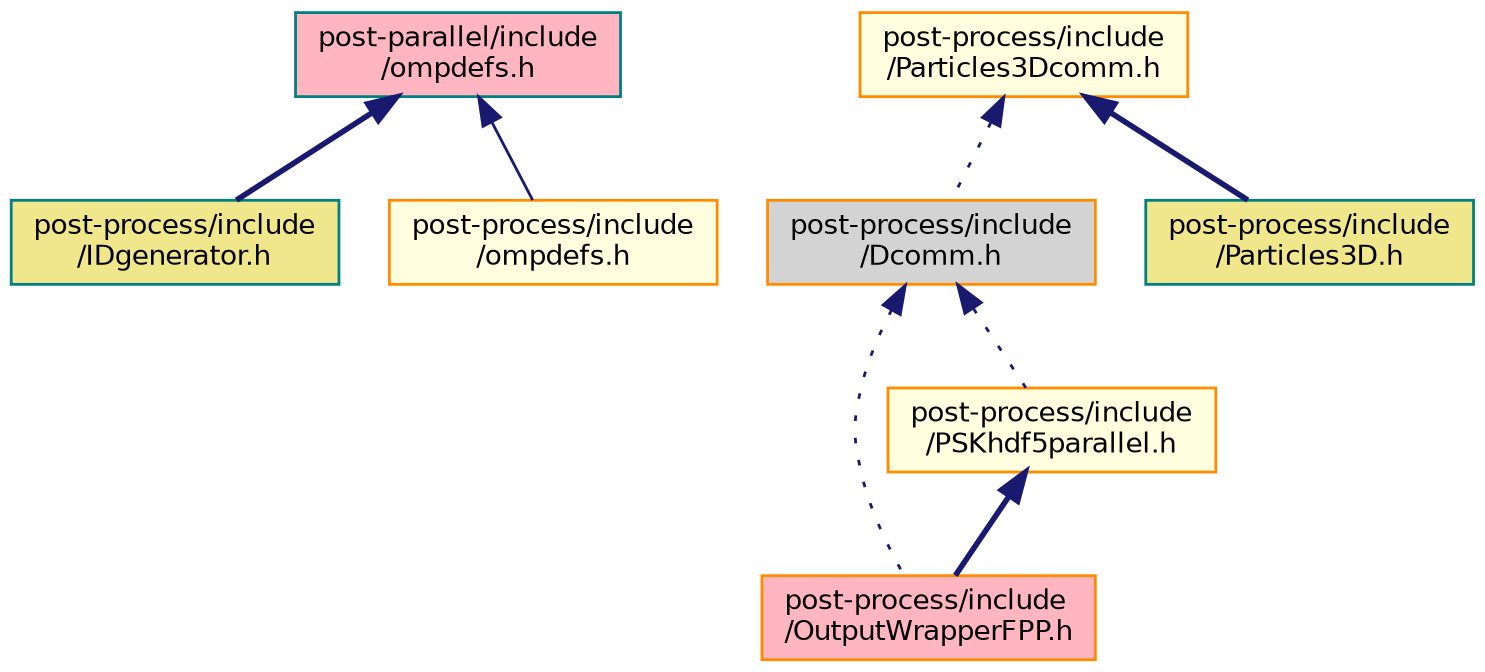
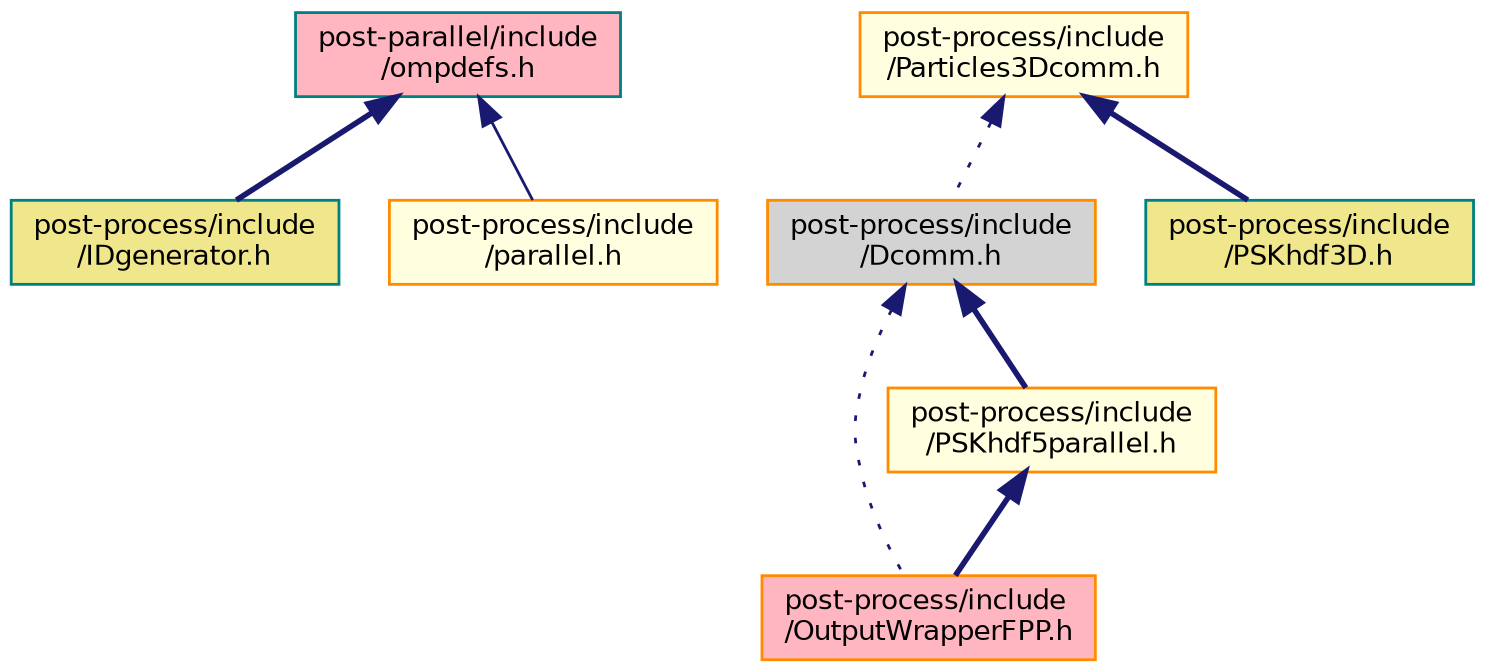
node "post-process/include /ompdefs.h": label "post-process/include /ompdefs.h" -> "post-process/include /parallel.h"
node "post-process/include /Particles3D.h": label "post-process/include /Particles3D.h" -> "post-process/include /PSKhdf3D.h"
edge "post-process/include /PSKhdf5parallel.h" -> "post-process/include /Dcomm.h": style dotted -> bold
